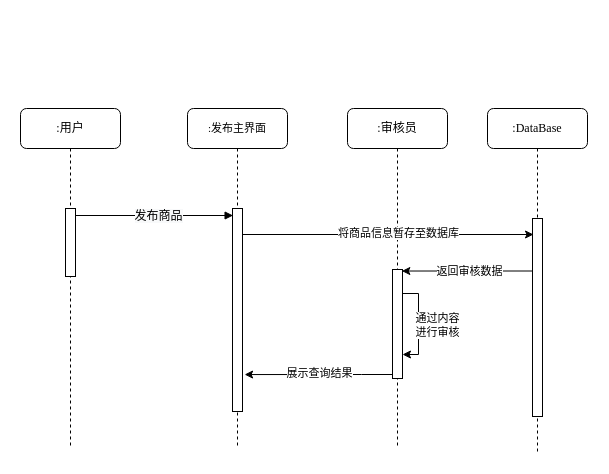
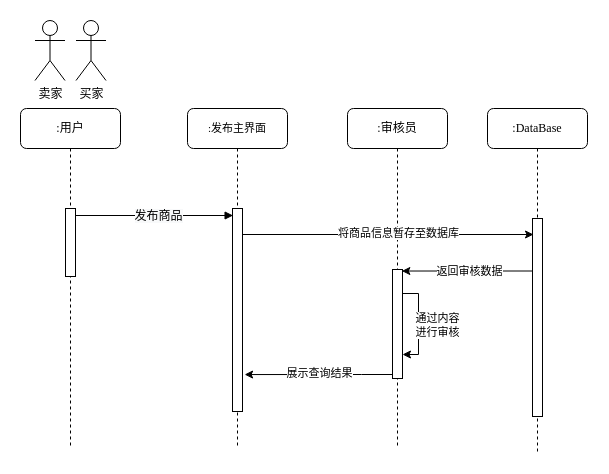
node "卖家": added
node "买家": added
